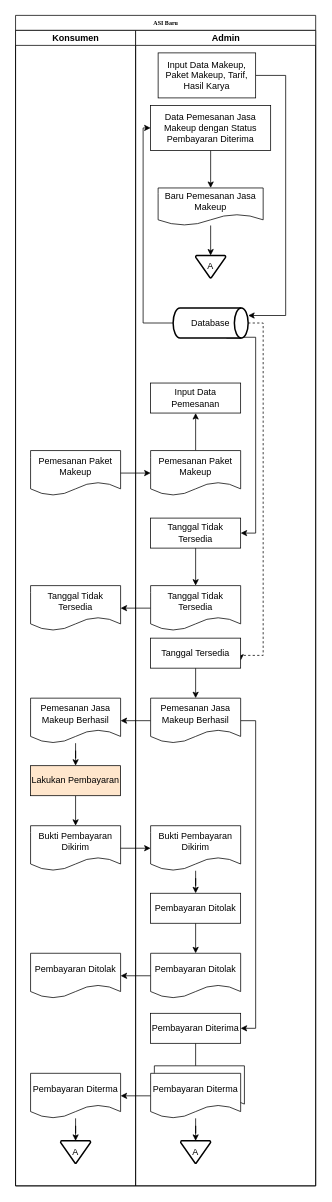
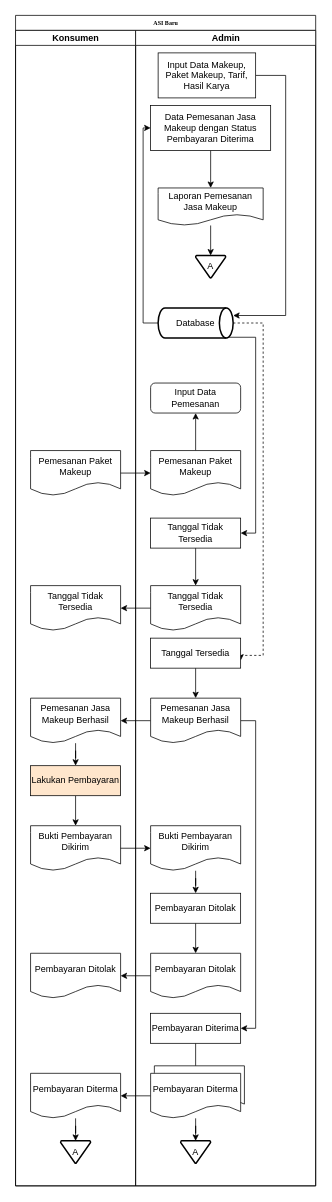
node "Baru Pemesanan Jasa Makeup": label "Baru Pemesanan Jasa Makeup" -> "Laporan Pemesanan Jasa Makeup"
node "Database": moved (210, 323) -> (195, 323)
node "Input Data Pemesanan": shape rectangle -> rounded rectangle
